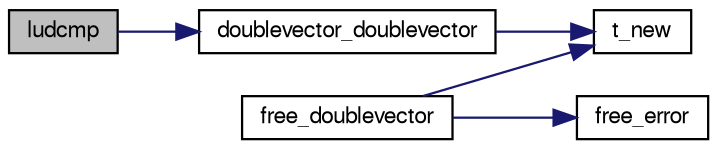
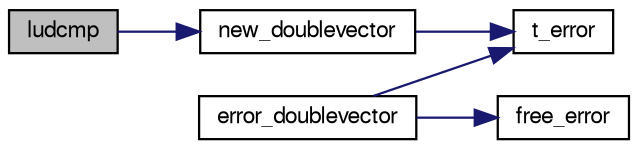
node "doublevector_doublevector": label "doublevector_doublevector" -> "new_doublevector"
node "t_new": label "t_new" -> "t_error"
node "free_doublevector": label "free_doublevector" -> "error_doublevector"
